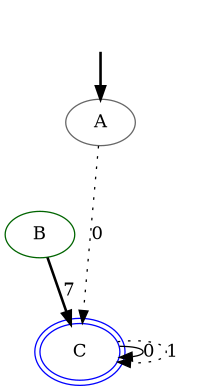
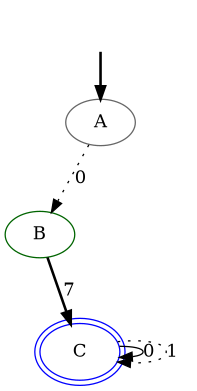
edge "A" -> "C": now "A" -> "B"
